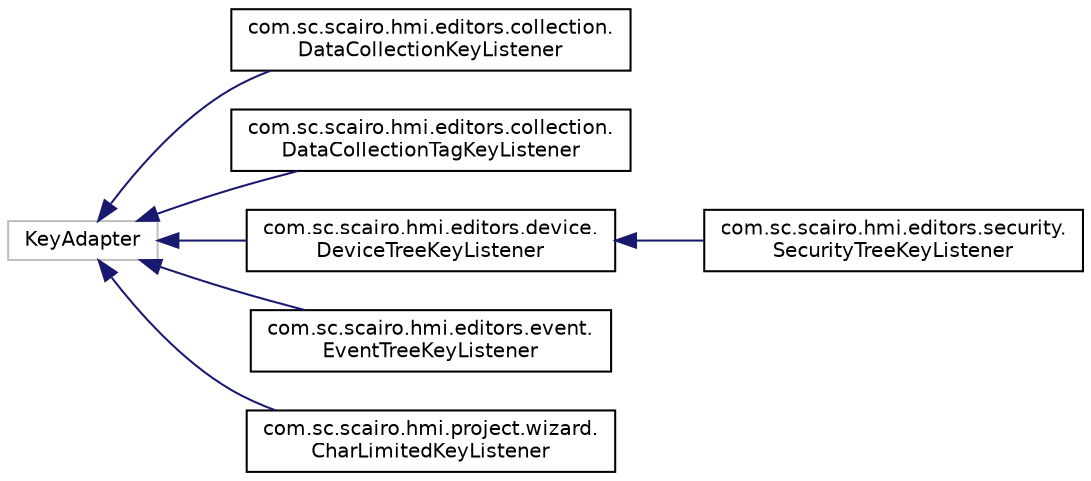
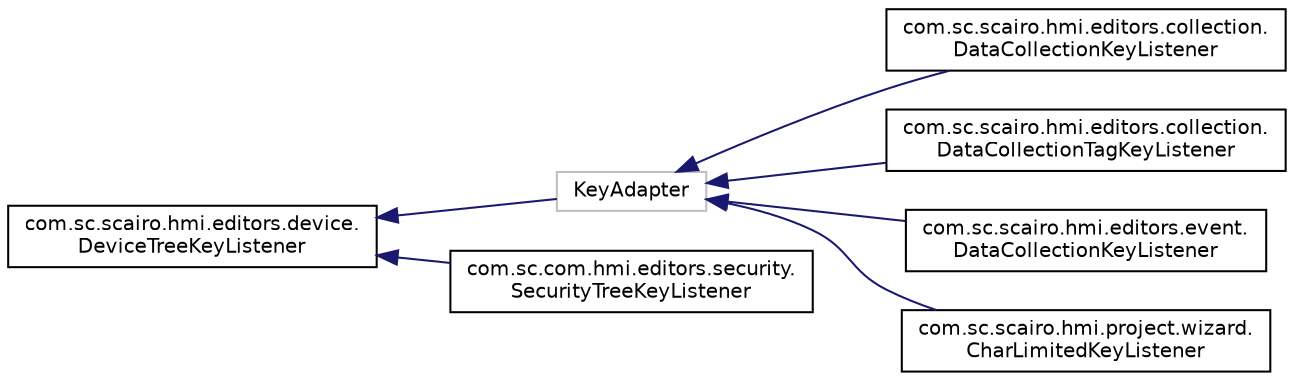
edge "com.sc.scairo.hmi.editors.device. DeviceTreeKeyListener" -> "KeyAdapter": reversed
node "com.sc.scairo.hmi.editors.security. SecurityTreeKeyListener": label "com.sc.scairo.hmi.editors.security. SecurityTreeKeyListener" -> "com.sc.com.hmi.editors.security. SecurityTreeKeyListener"
node "com.sc.scairo.hmi.editors.event. EventTreeKeyListener": label "com.sc.scairo.hmi.editors.event. EventTreeKeyListener" -> "com.sc.scairo.hmi.editors.event. DataCollectionKeyListener"
